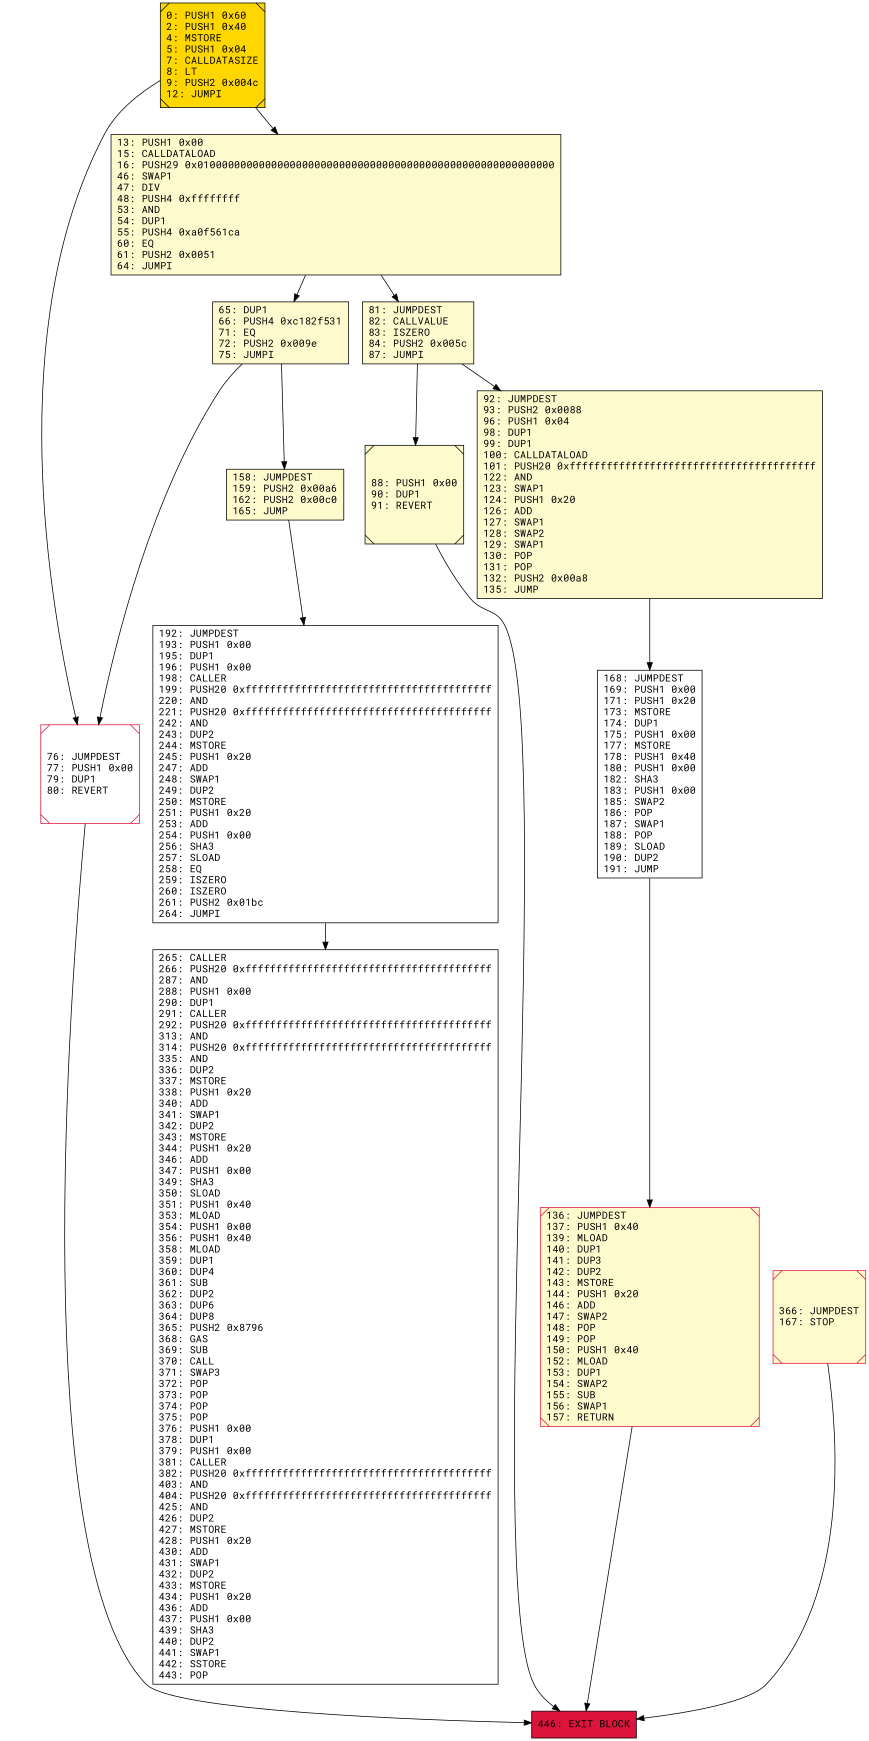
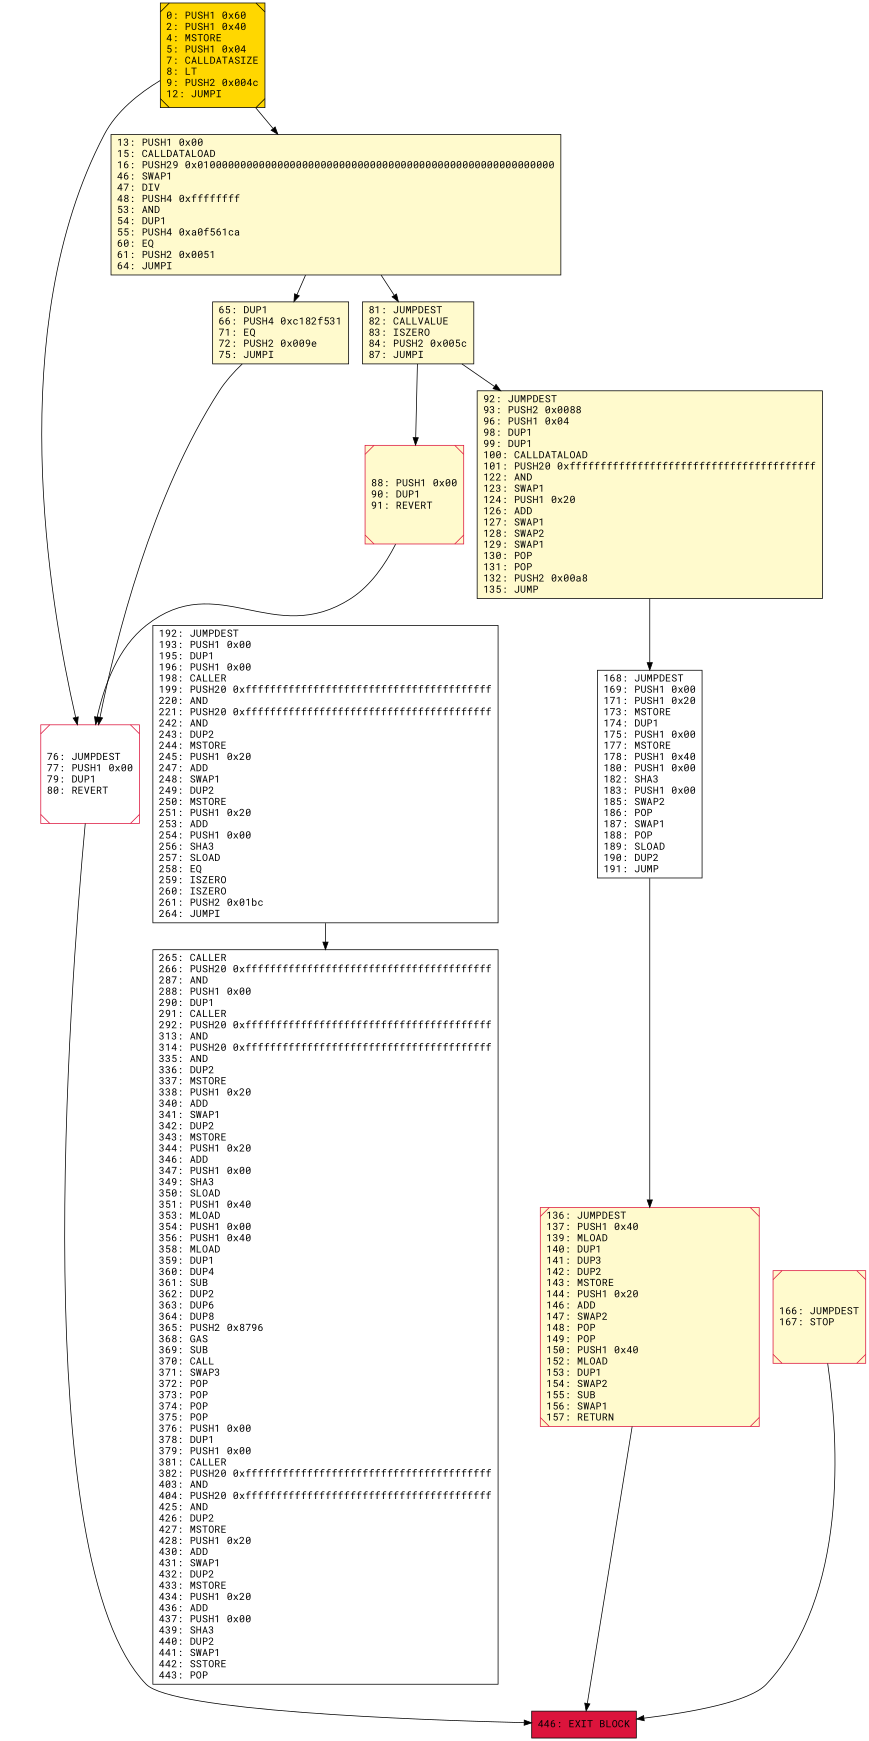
node "158: JUMPDEST 159: PUSH2 0x00a6 162: PUSH2 0x00c0 165: JUMP": removed
node "88: PUSH1 0x00 90: DUP1 91: REVERT": color black -> crimson
edge "88: PUSH1 0x00 90: DUP1 91: REVERT" -> "446: EXIT BLOCK": now "88: PUSH1 0x00 90: DUP1 91: REVERT" -> "76: JUMPDEST 77: PUSH1 0x00 79: DUP1 80: REVERT"
node "366: JUMPDEST 167: STOP": label "366: JUMPDEST 167: STOP" -> "166: JUMPDEST 167: STOP"
